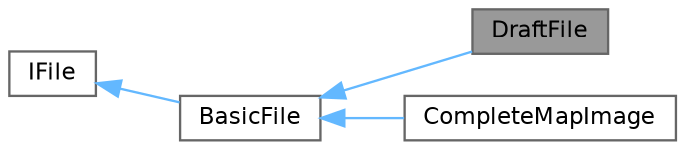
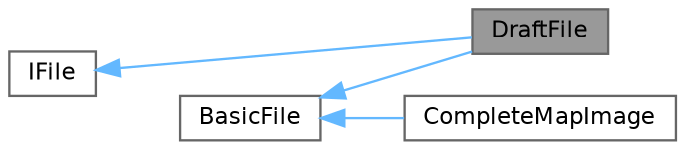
edge "BasicFile" -> "IFile": now "DraftFile" -> "IFile"
